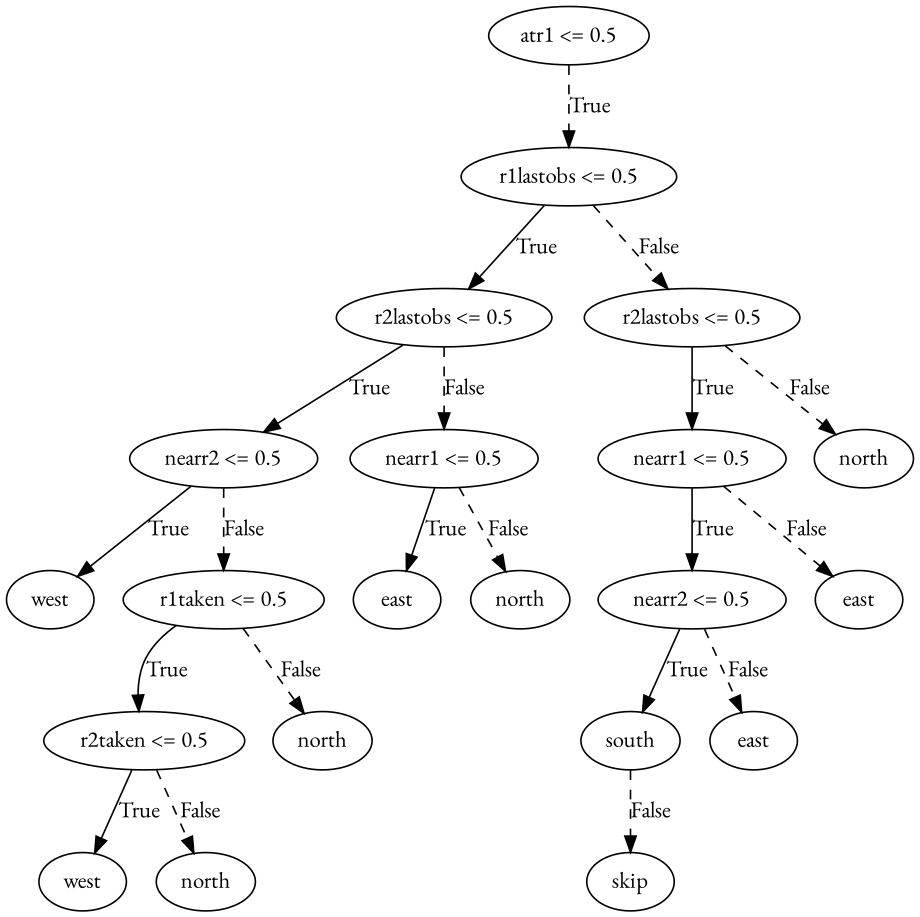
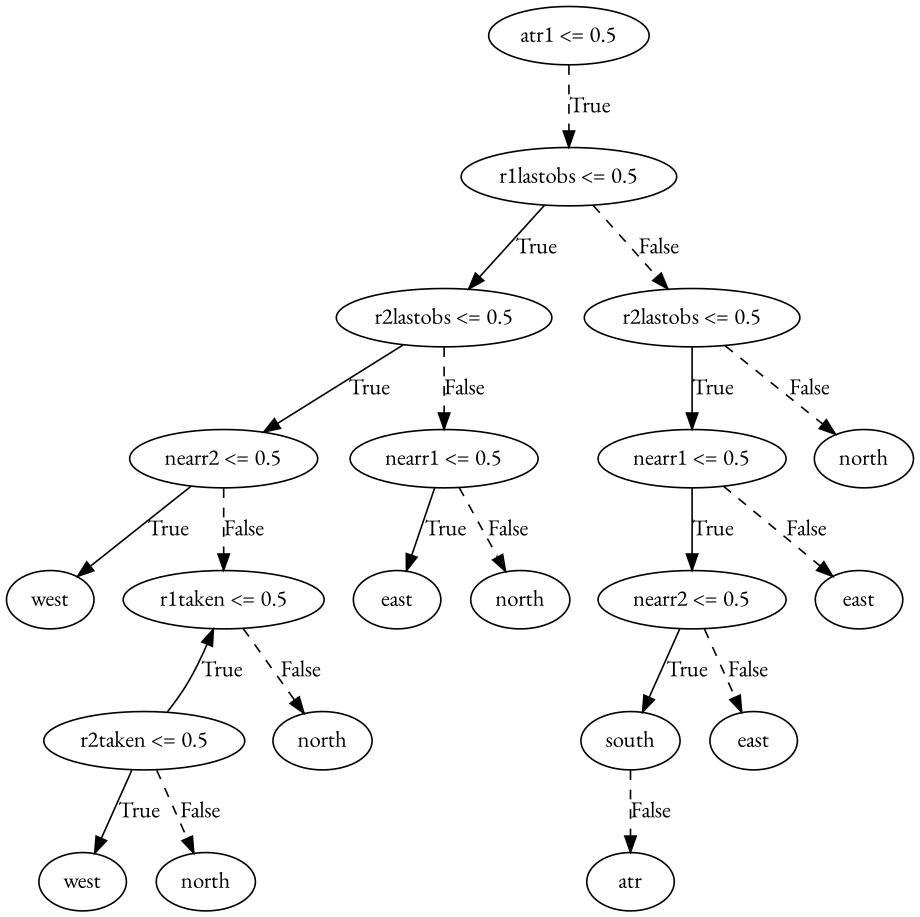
edge "r1taken <= 0.5" -> "r2taken <= 0.5": reversed
node "skip": label "skip" -> "atr"
